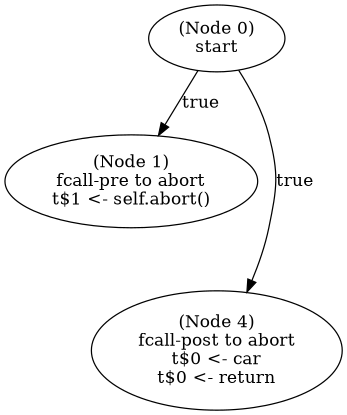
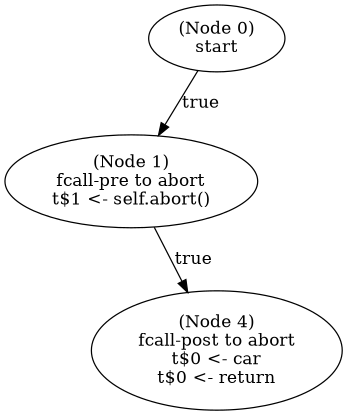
edge "(Node 0) start" -> "(Node 4) fcall-post to abort t$0 <- car t$0 <- return": now "(Node 1) fcall-pre to abort t$1 <- self.abort()" -> "(Node 4) fcall-post to abort t$0 <- car t$0 <- return"
